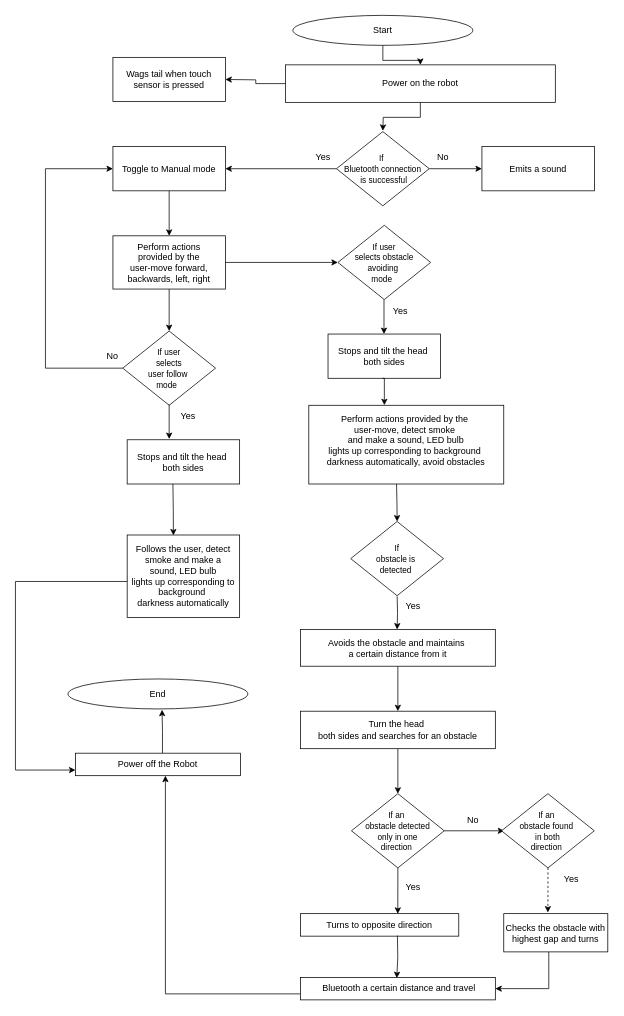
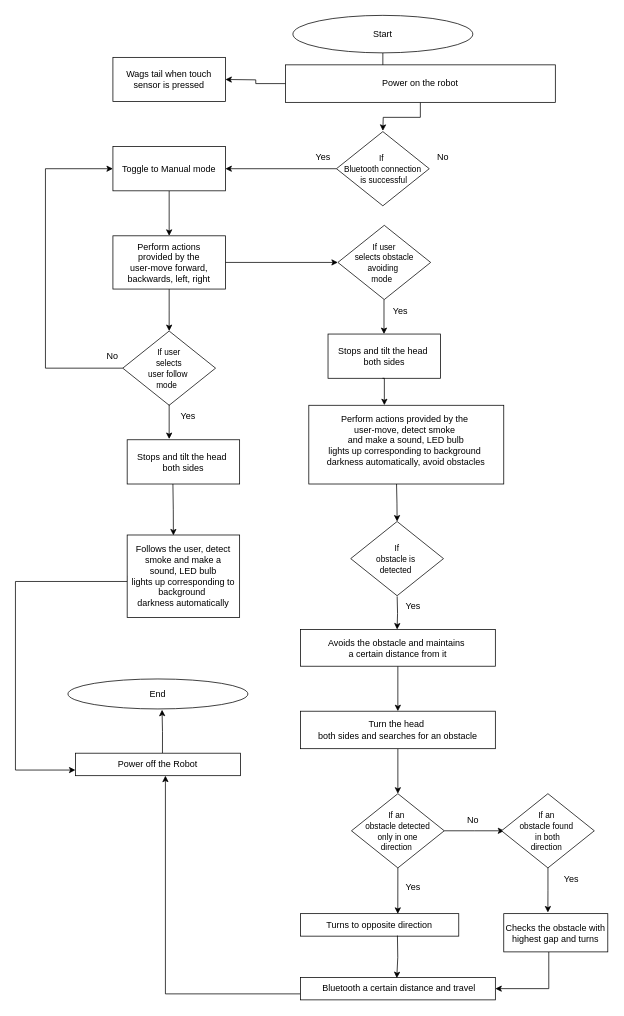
node "Start": size 180x30 -> 180x38
edge "If Bluetooth connection is successful" -> "Emits a sound": removed
node "Emits a sound": removed
edge "If an obstacle found in both direction" -> "Checks the obstacle with highest gap and turns": style dashed -> solid
